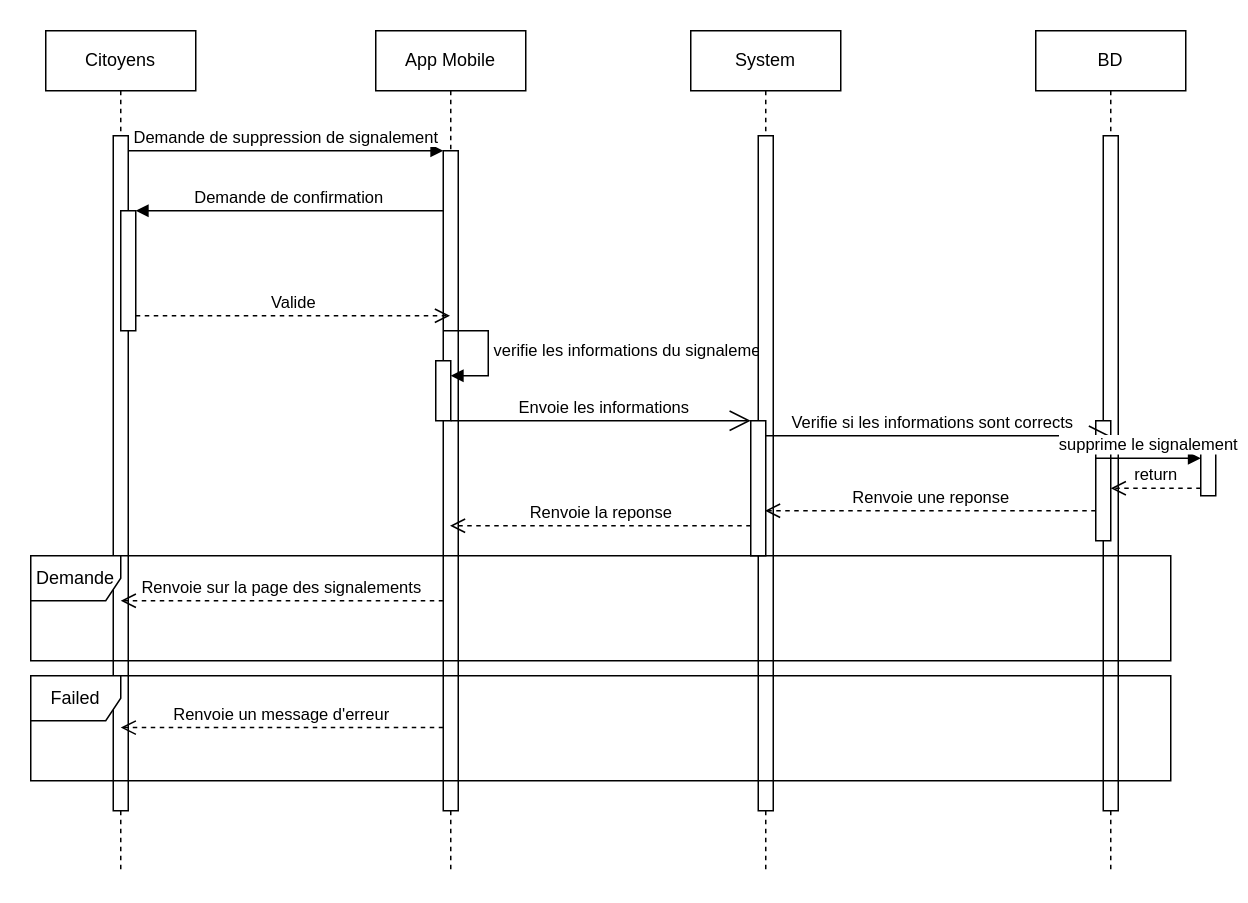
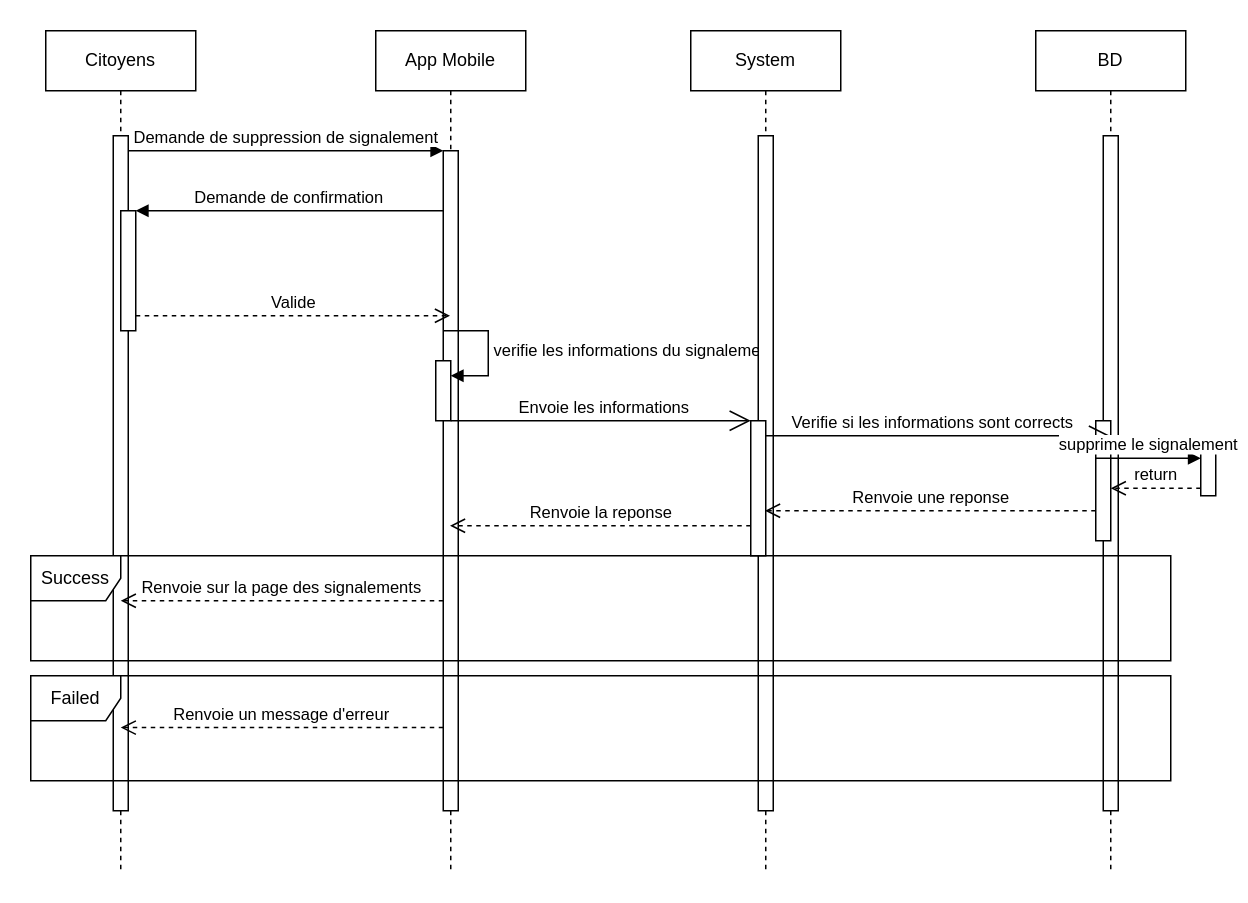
node "Demande": label "Demande" -> "Success"
